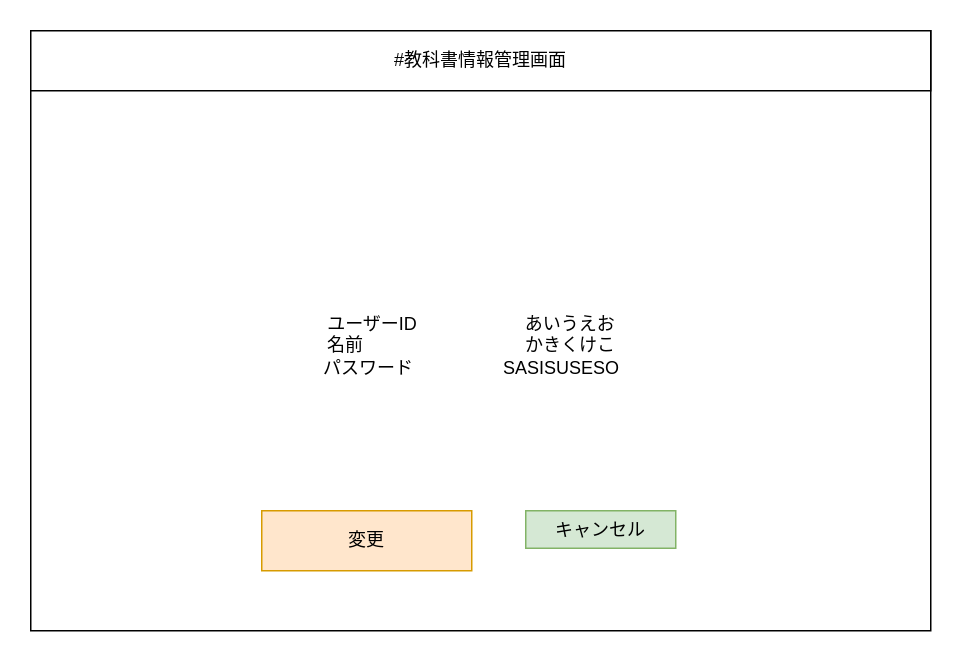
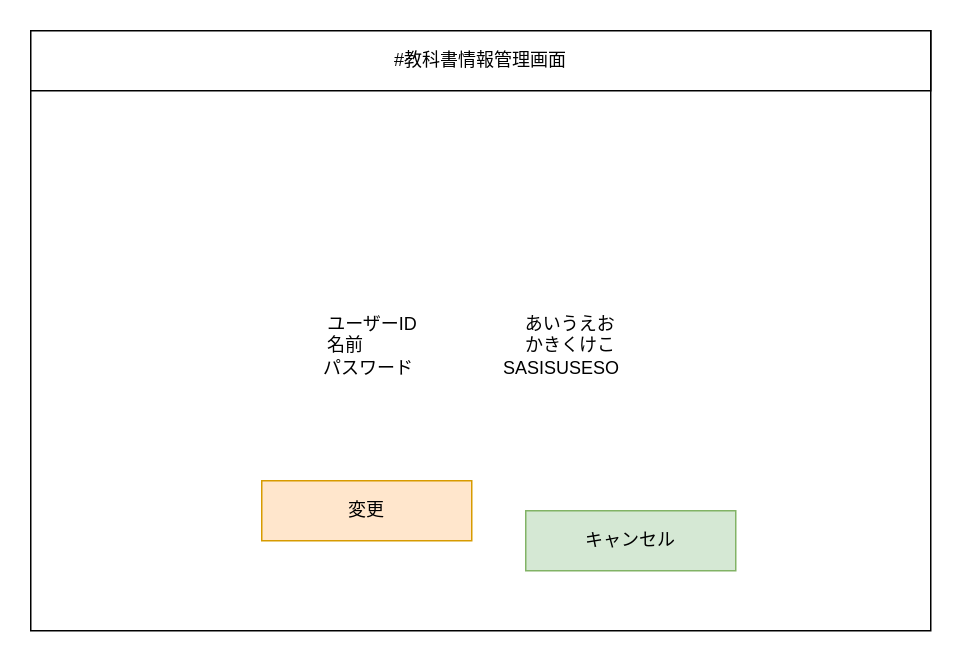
node "キャンセル": size 150x38 -> 210x60
node "変更": moved (367, 541) -> (367, 511)
